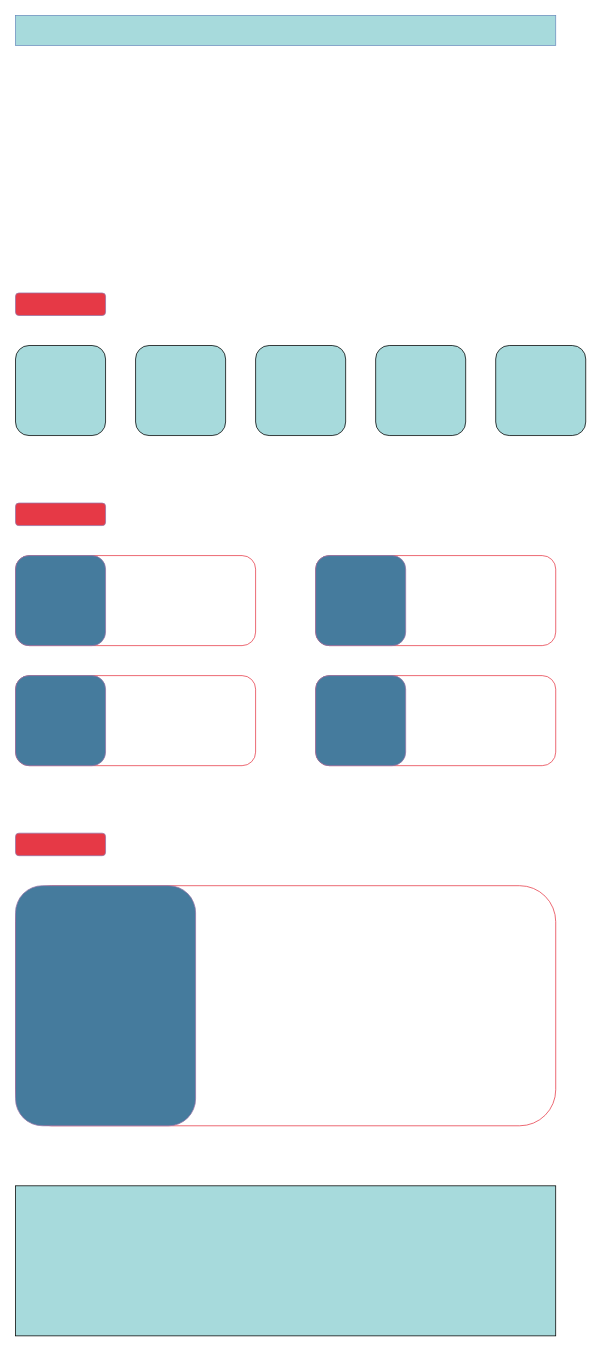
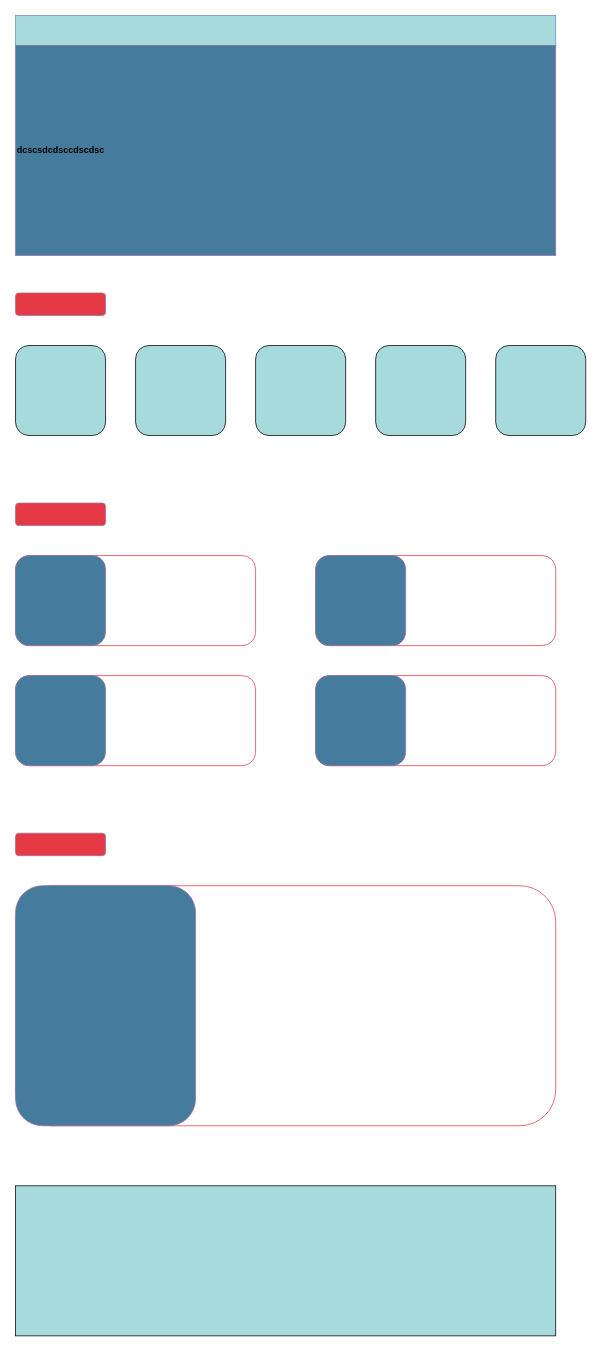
node "dcscsdcdsccdscdsc": added
